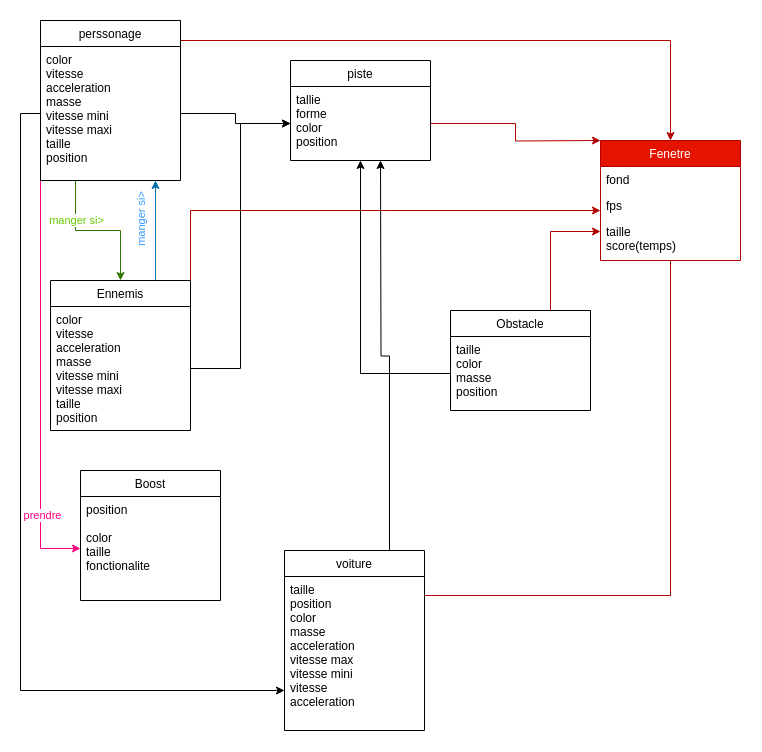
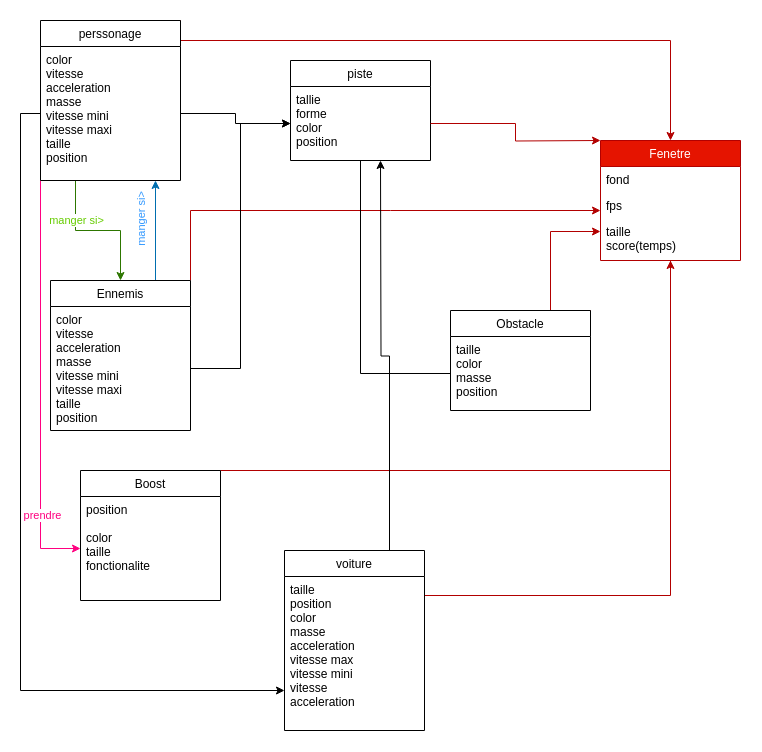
edge "taille color masse position" -> "piste": arrowhead classic -> none
edge "Boost" -> "Fenetre": added
